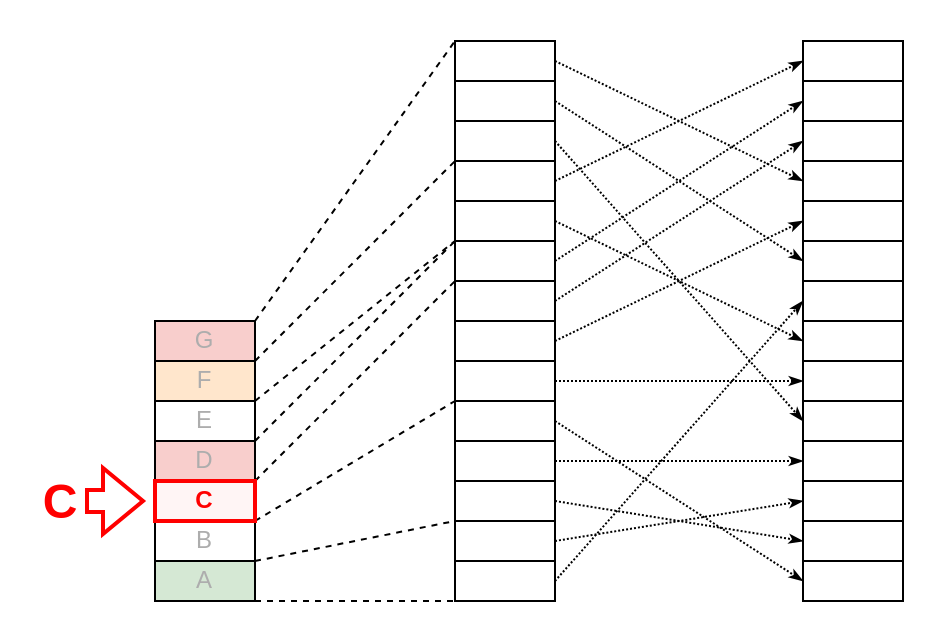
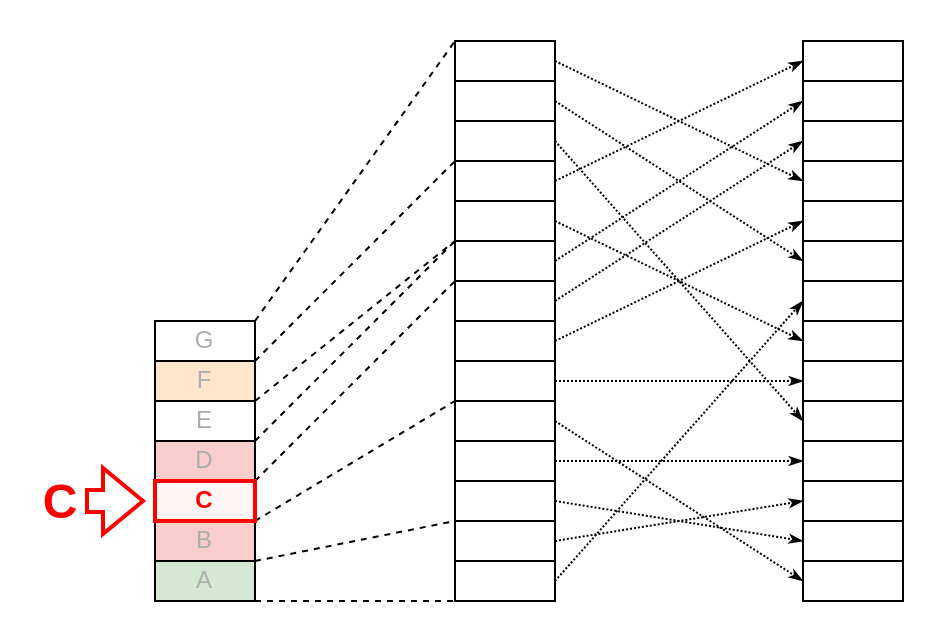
node "G": fillcolor #f8cecc -> #ffffff
node "B": fillcolor #ffffff -> #f8cecc
